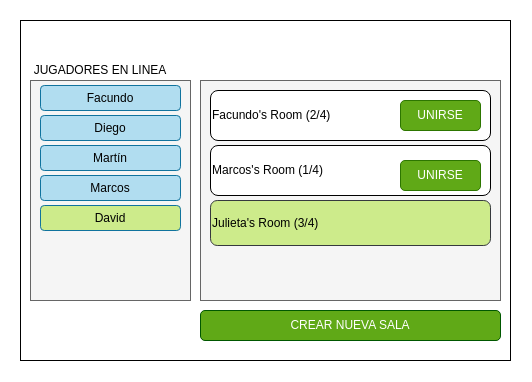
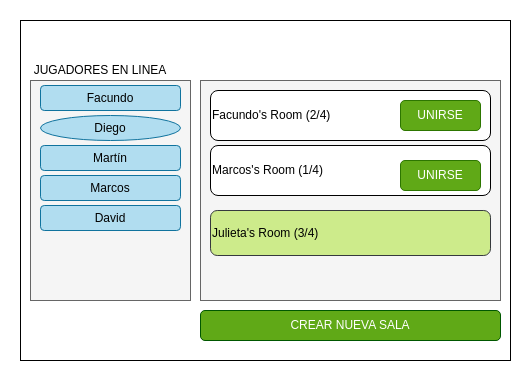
node "Diego": shape rounded rectangle -> ellipse
node "David": fillcolor #cdeb8b -> #b1ddf0
node "Julieta's Room (3/4)": moved (351, 223) -> (351, 233)
